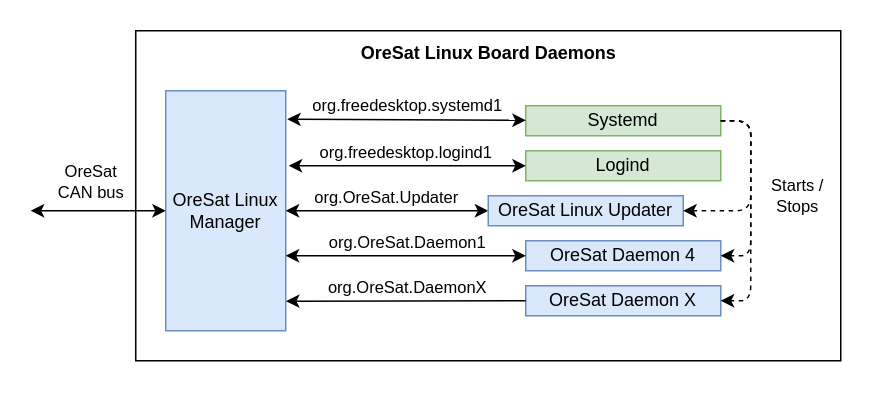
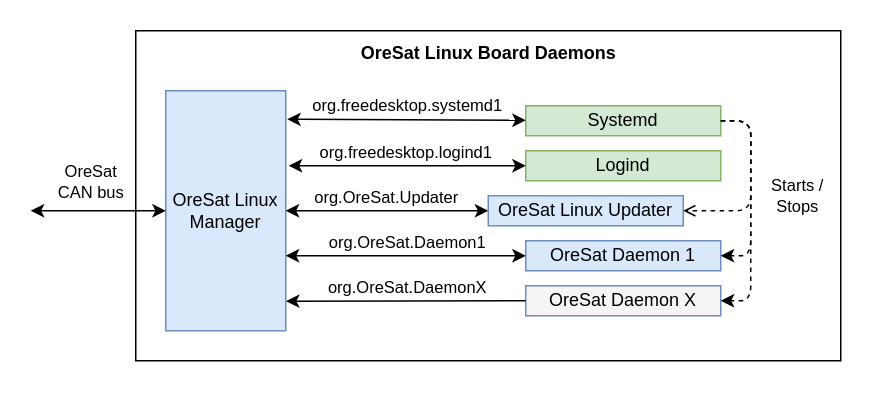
edge "Systemd" -> "OreSat Linux Updater": arrowhead classic -> open
node "OreSat Daemon 4": label "OreSat Daemon 4" -> "OreSat Daemon 1"
node "OreSat Daemon X": fillcolor #dae8fc -> #f5f5f5
